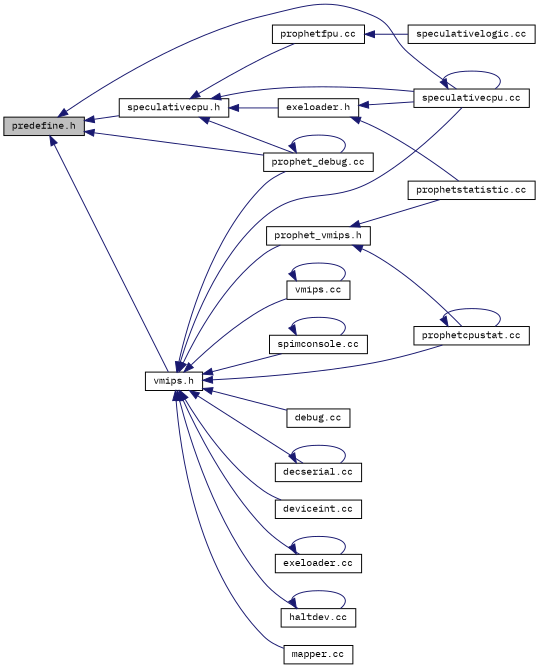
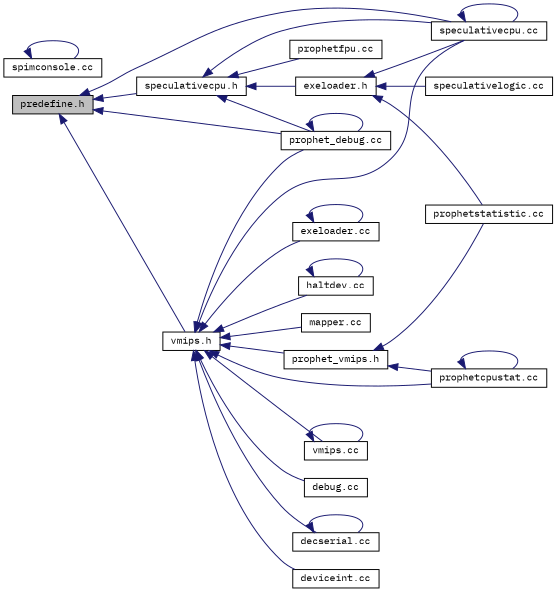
edge "speculativelogic.cc" -> "prophetfpu.cc": now "speculativelogic.cc" -> "exeloader.h"
edge "spimconsole.cc" -> "vmips.h": removed
